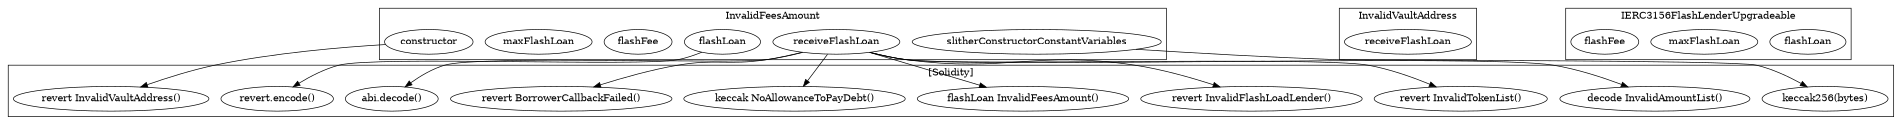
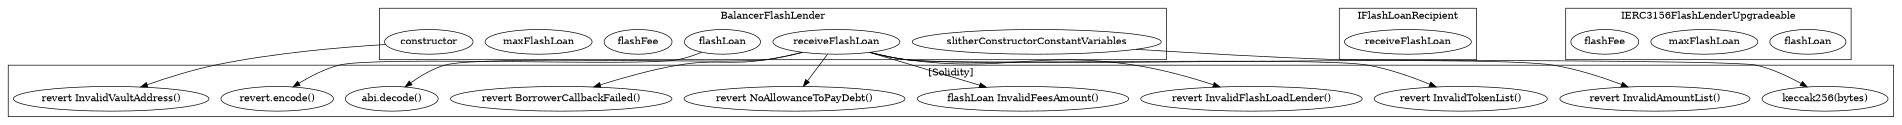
cluster "InvalidFeesAmount": label "InvalidFeesAmount" -> "BalancerFlashLender"
cluster "InvalidVaultAddress": label "InvalidVaultAddress" -> "IFlashLoanRecipient"
node "keccak NoAllowanceToPayDebt()": label "keccak NoAllowanceToPayDebt()" -> "revert NoAllowanceToPayDebt()"
node "decode InvalidAmountList()": label "decode InvalidAmountList()" -> "revert InvalidAmountList()"
